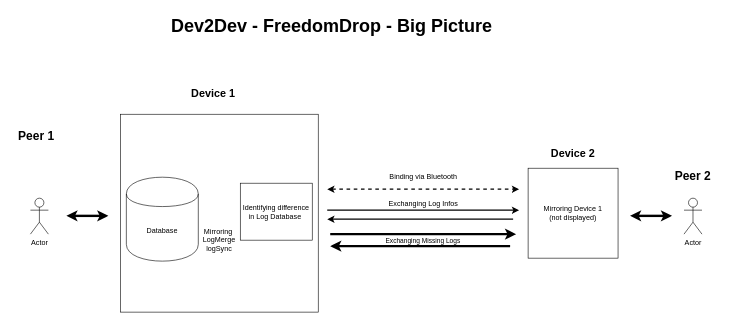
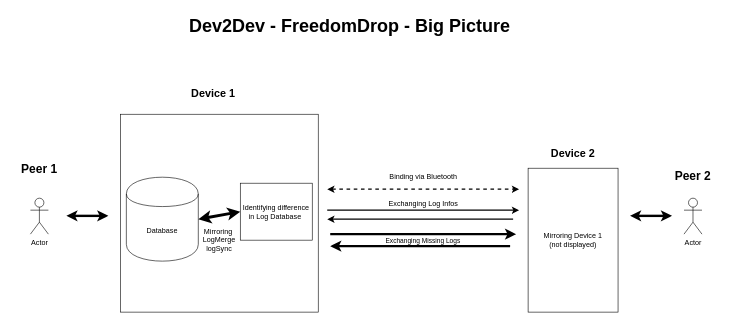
node "Dev2Dev - FreedomDrop - Big Picture": moved (339, 42) -> (357, 42)
node "Peer 1": moved (36, 135) -> (39, 168)
node "Mirroring Device 1 (not displayed)": size 90x90 -> 90x144
edge "Identifying difference in Log Database" -- "Database": added
